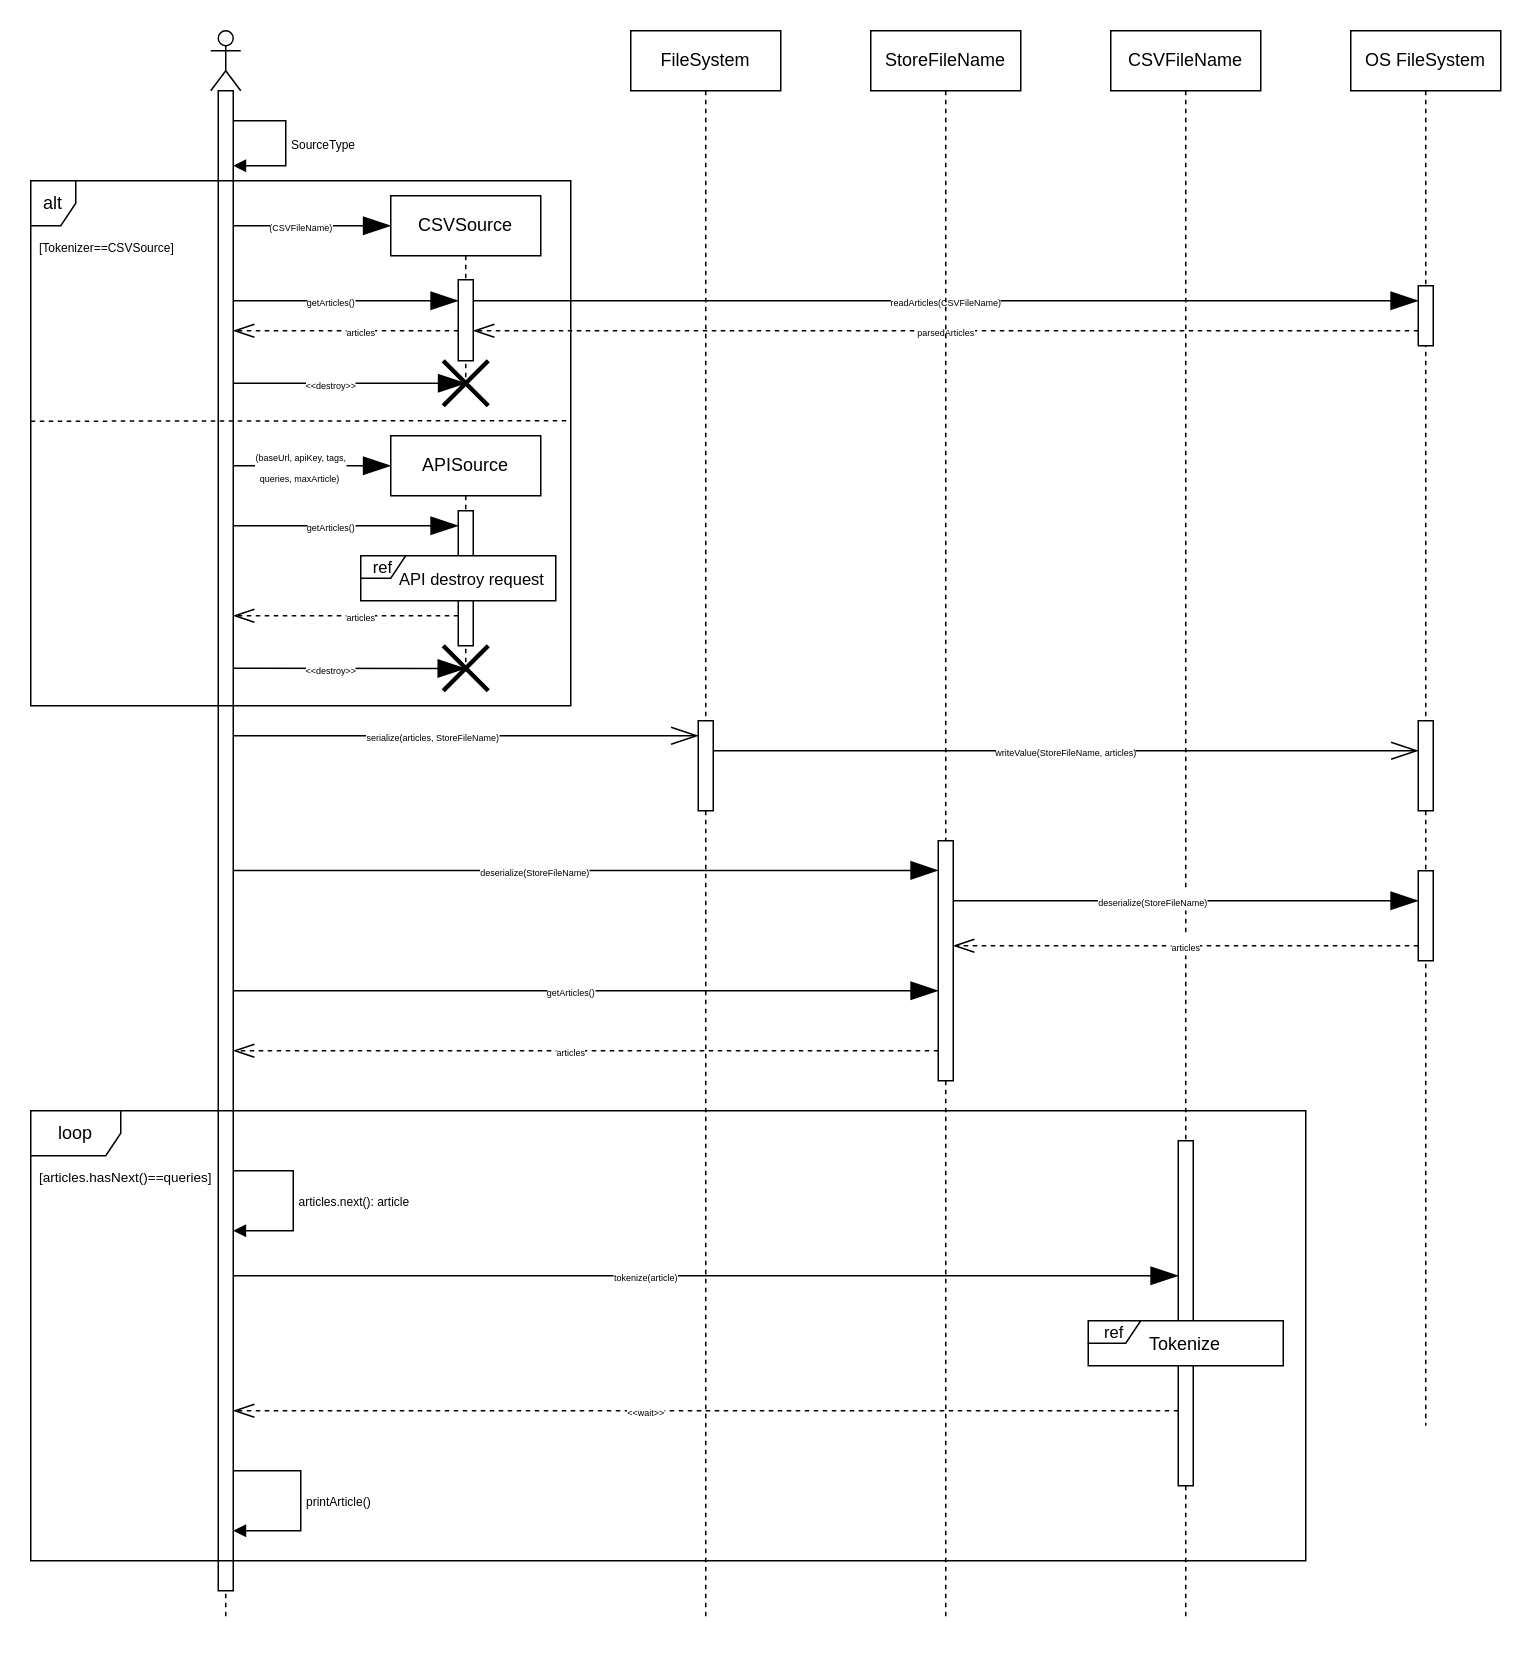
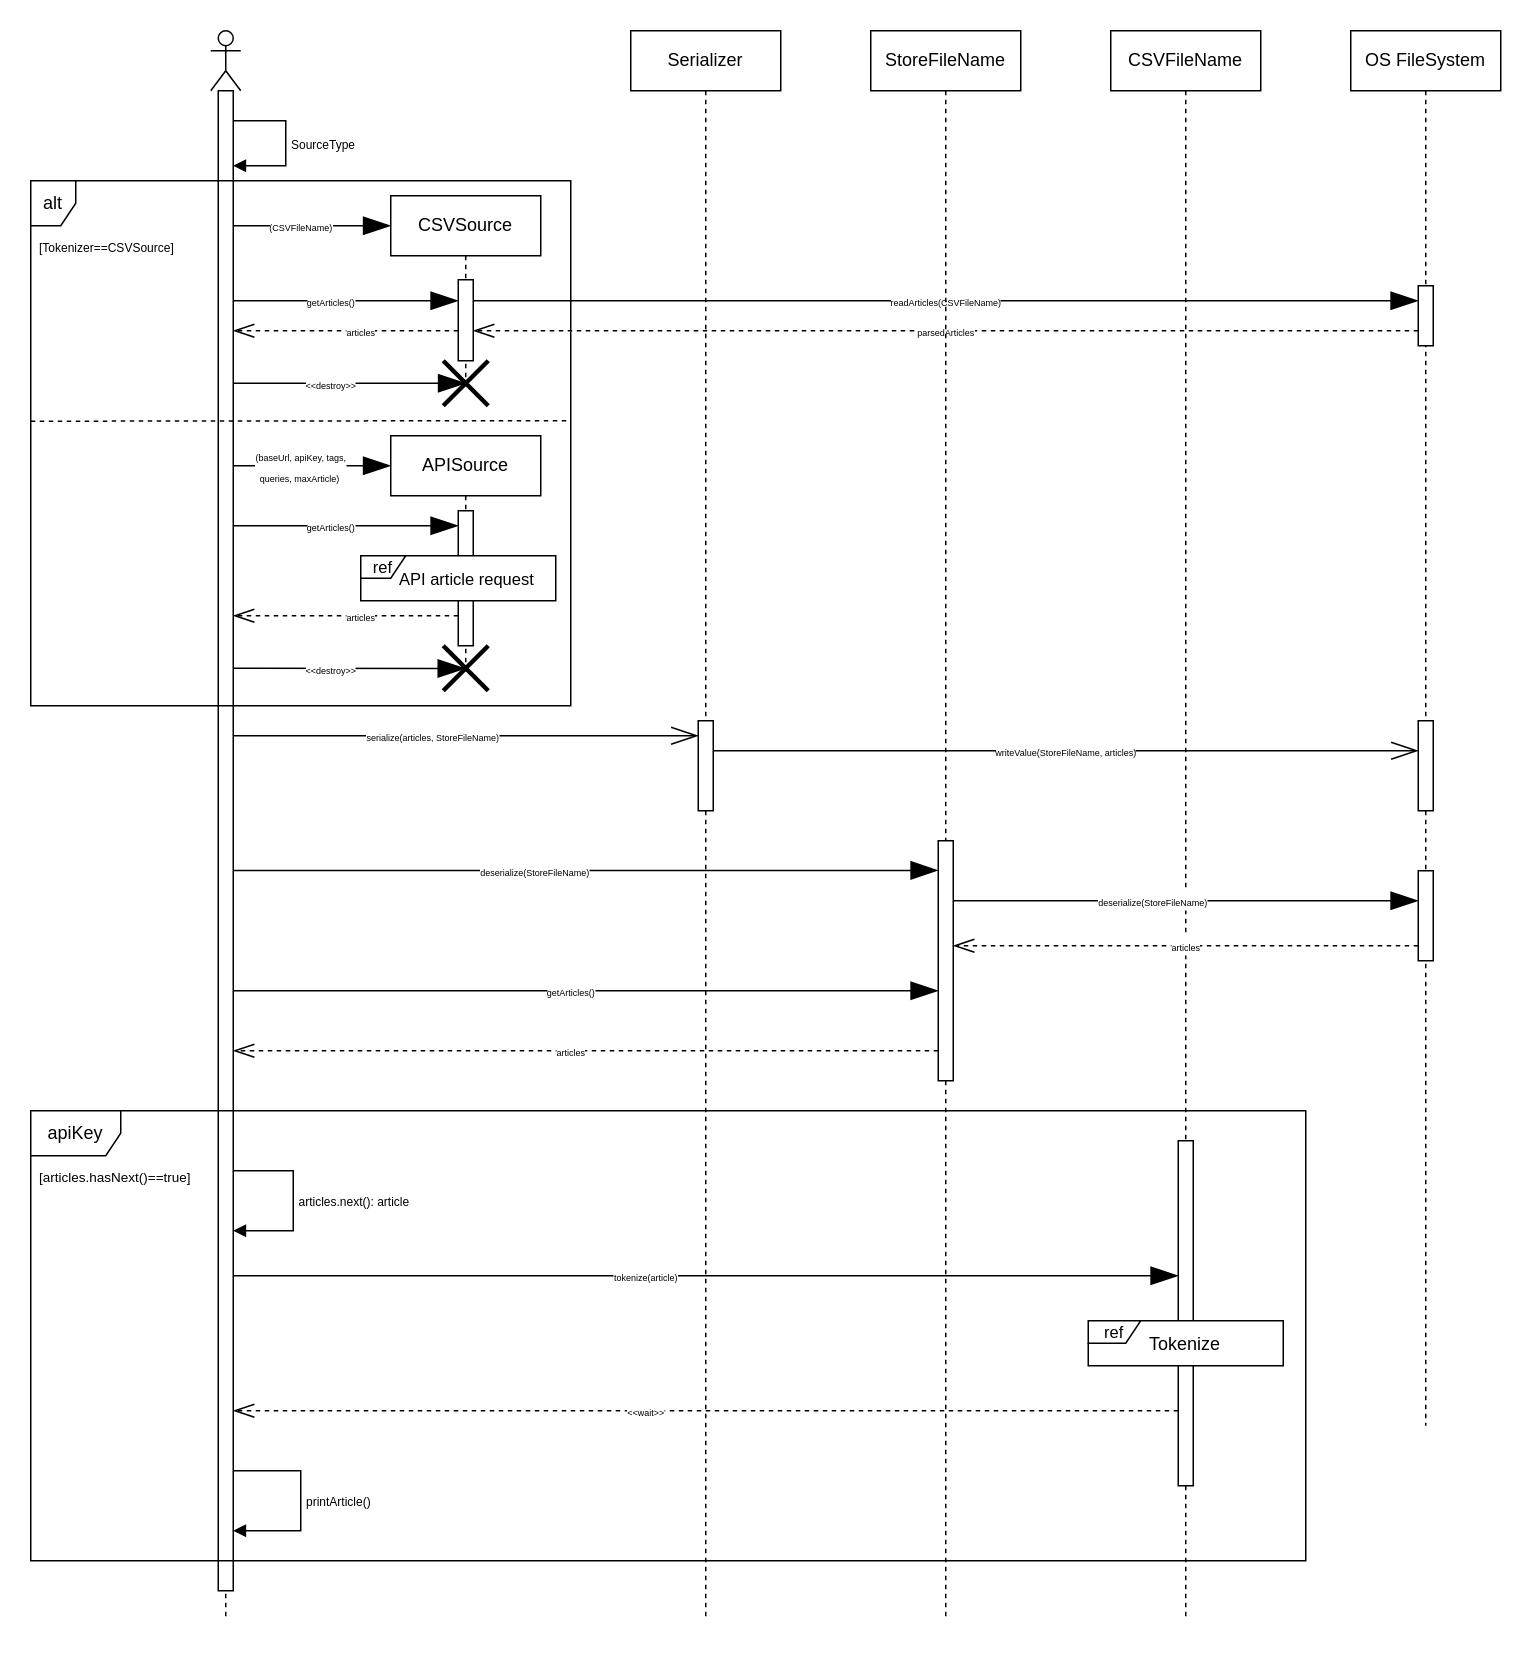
node "FileSystem": label "FileSystem" -> "Serializer"
node "API destroy request": label "API destroy request" -> "API article request"
node "loop": label "loop" -> "apiKey"
node "[articles.hasNext()==queries]": label "[articles.hasNext()==queries]" -> "[articles.hasNext()==true]"
